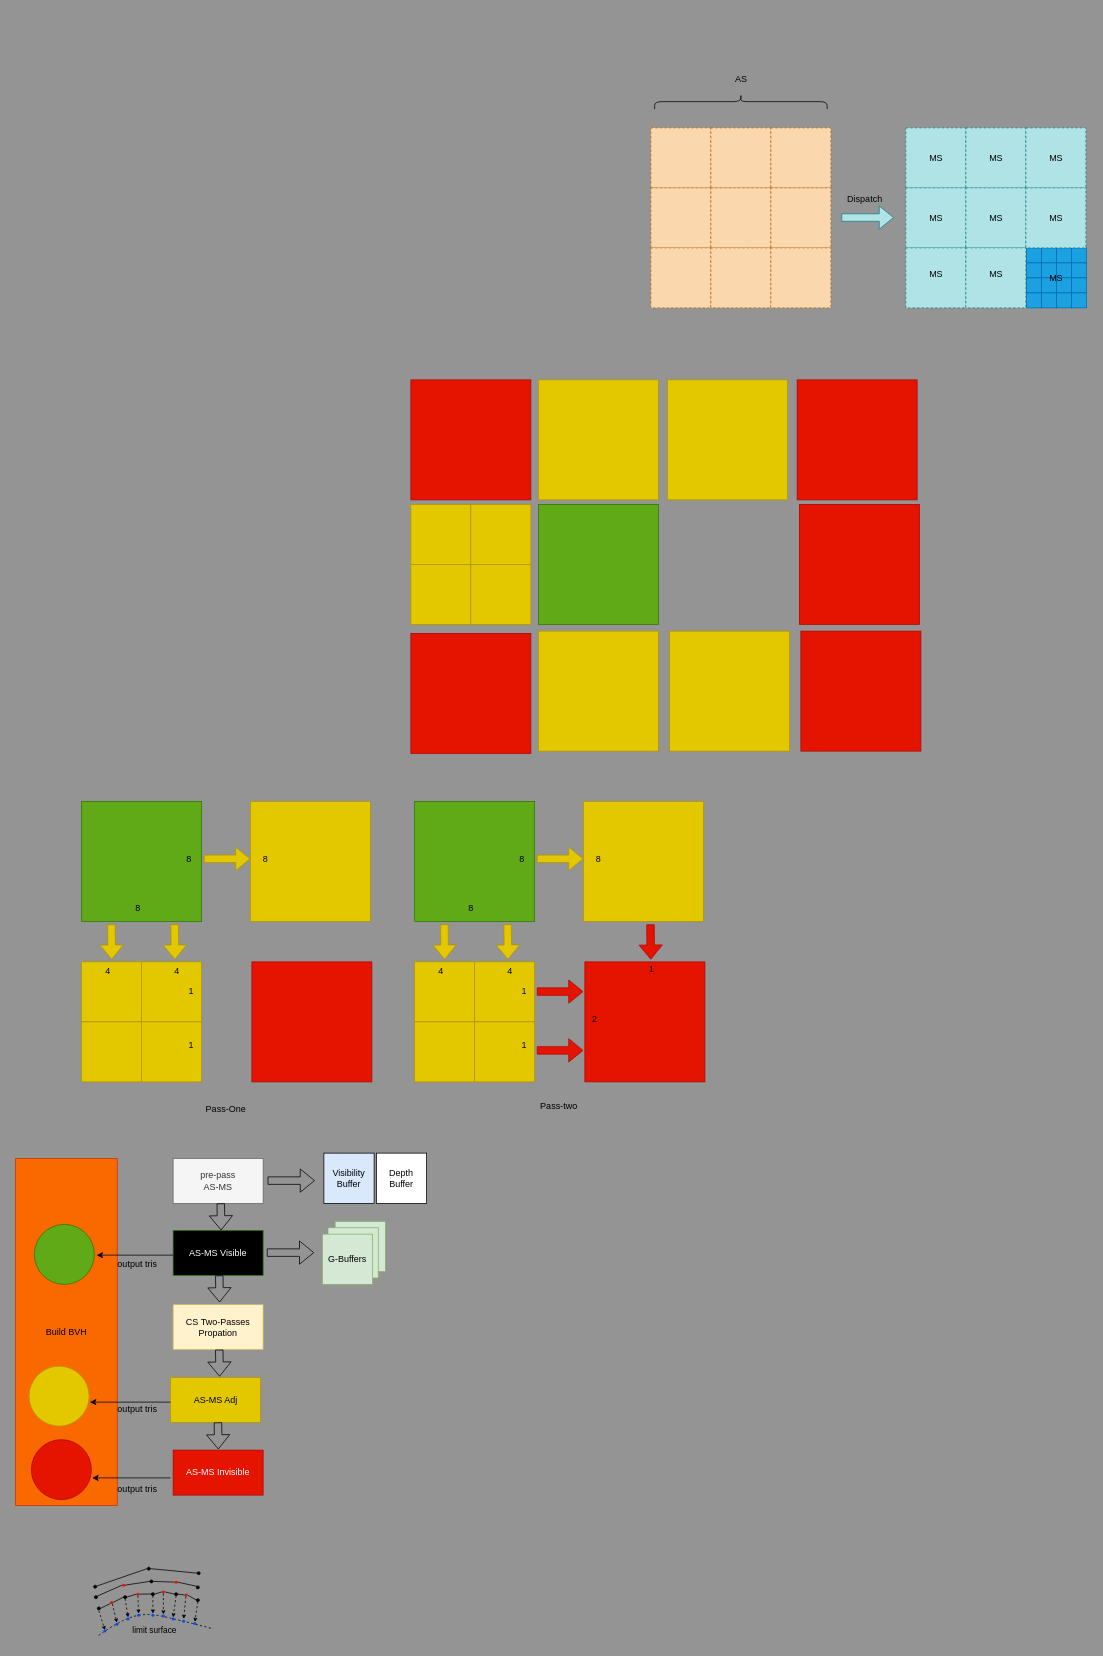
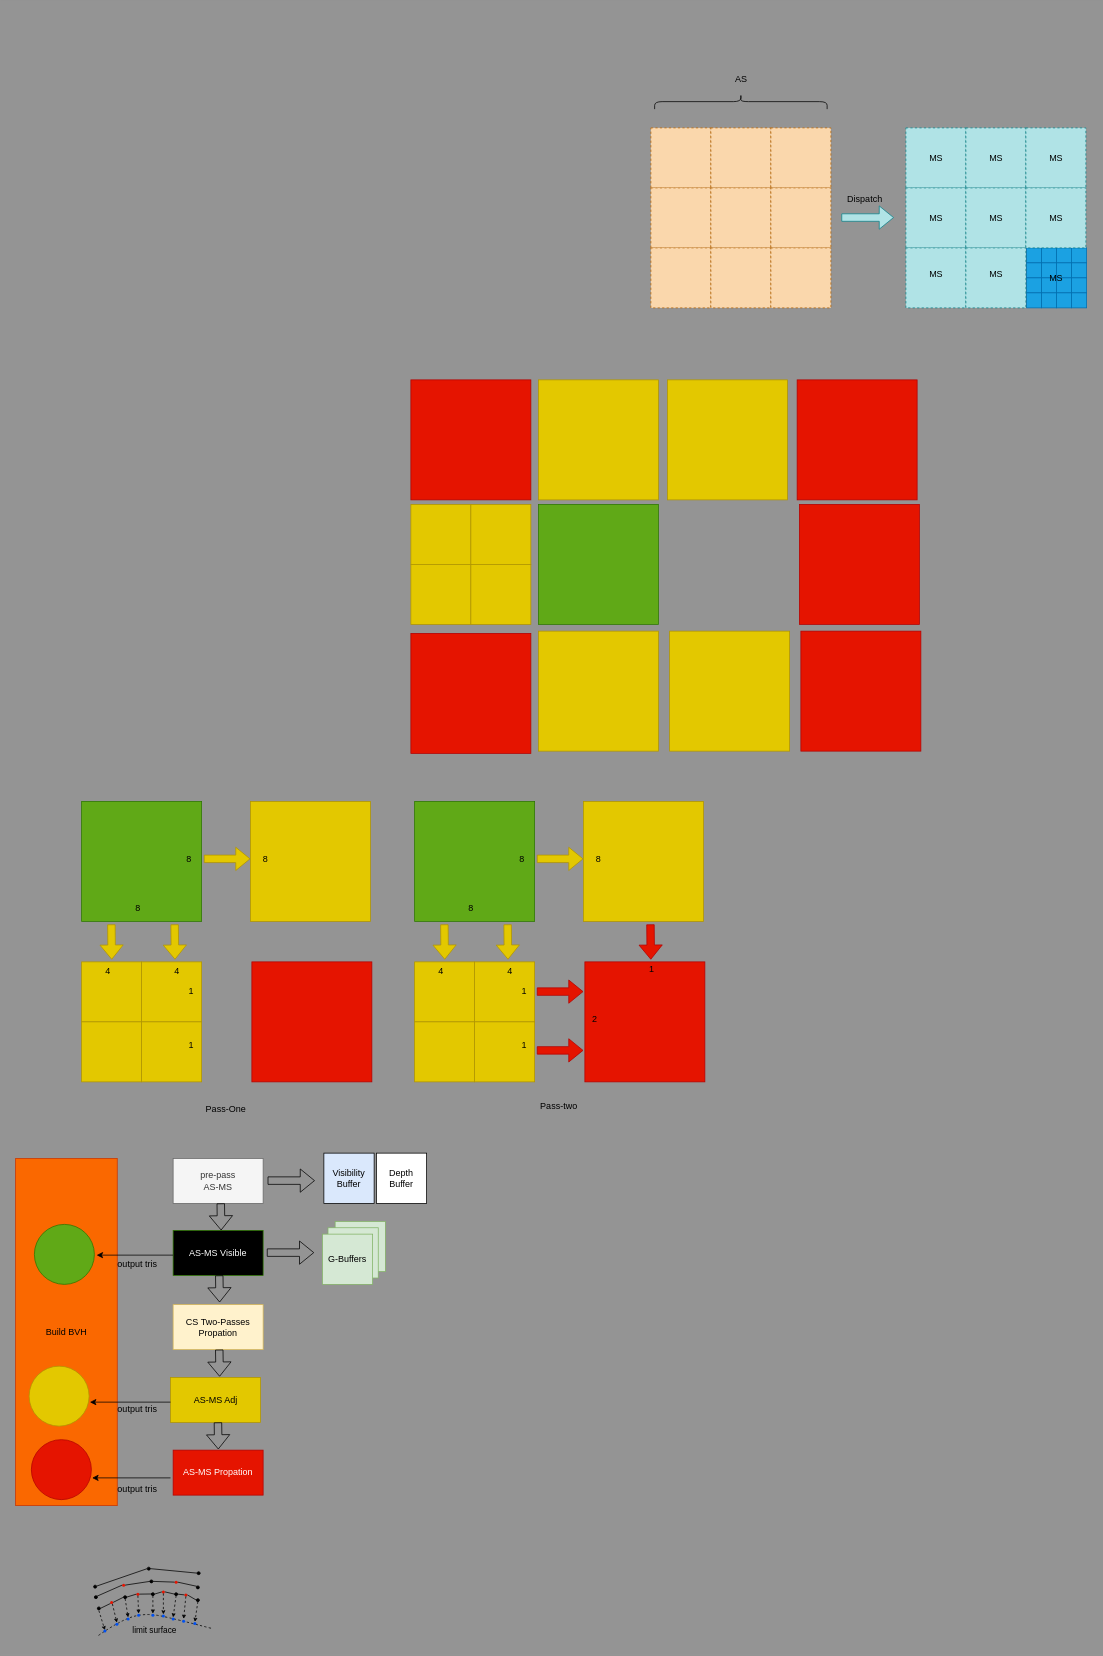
node "AS-MS Invisible": label "AS-MS Invisible" -> "AS-MS Propation"
